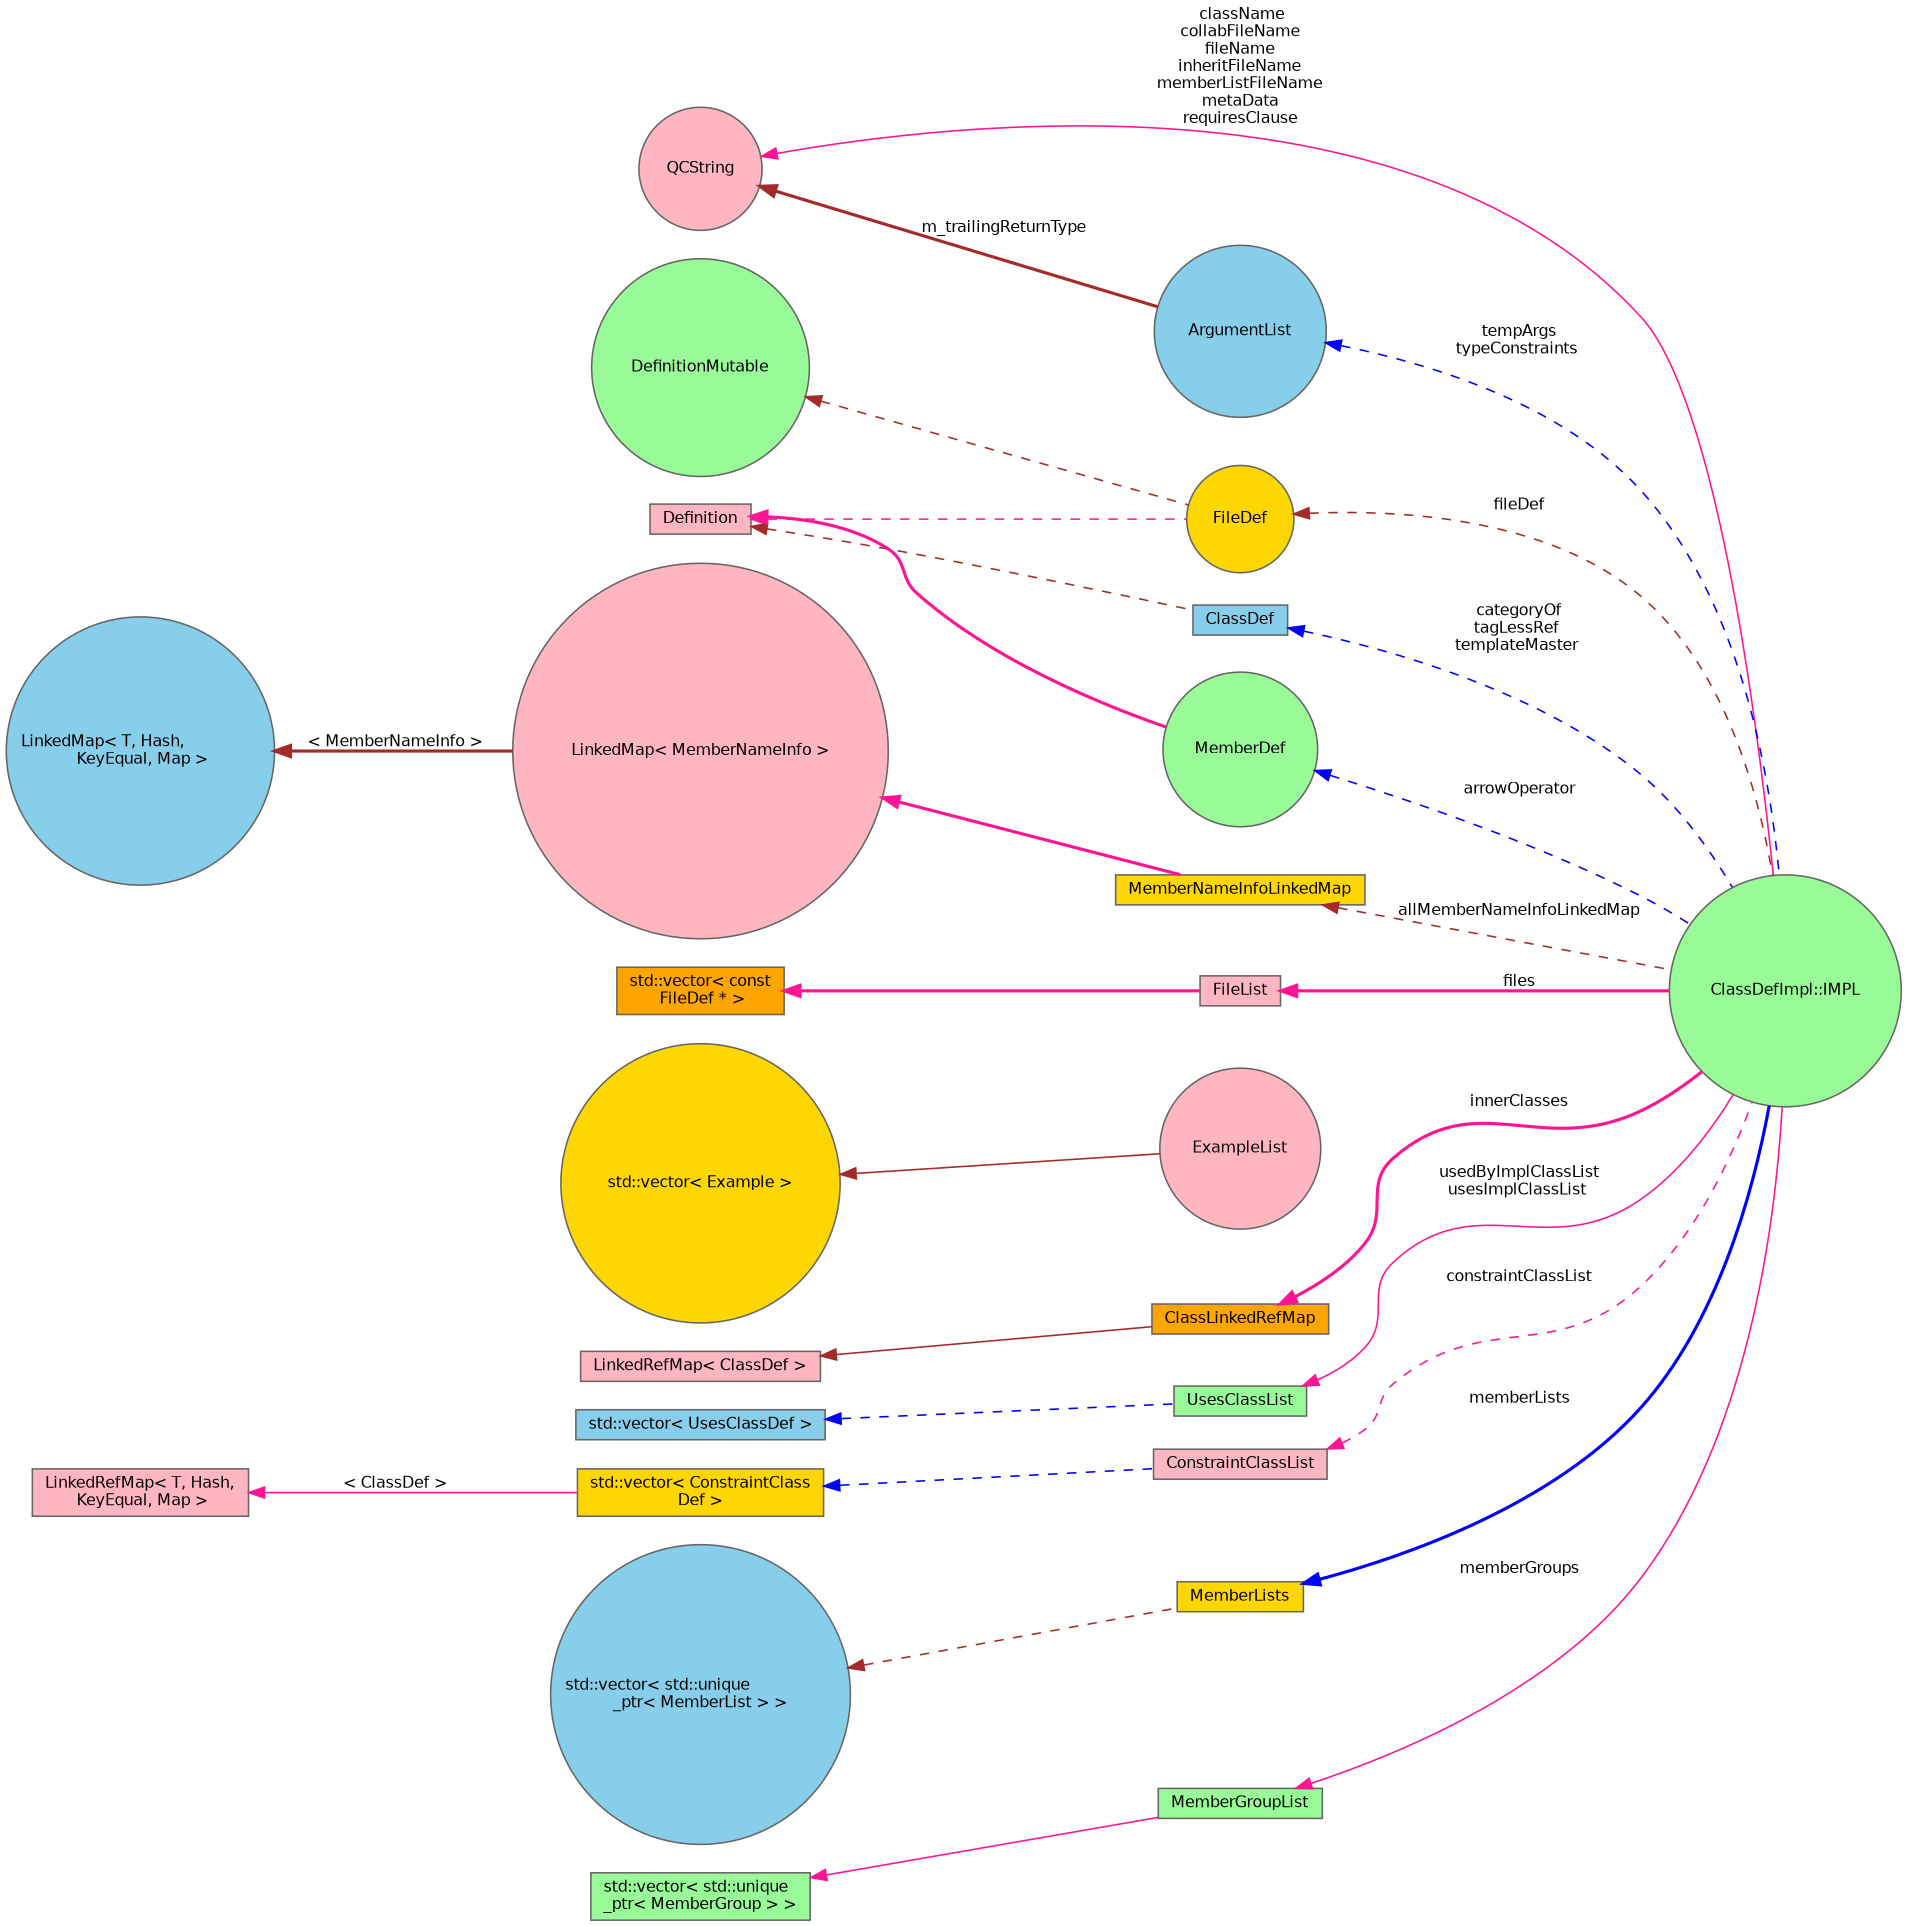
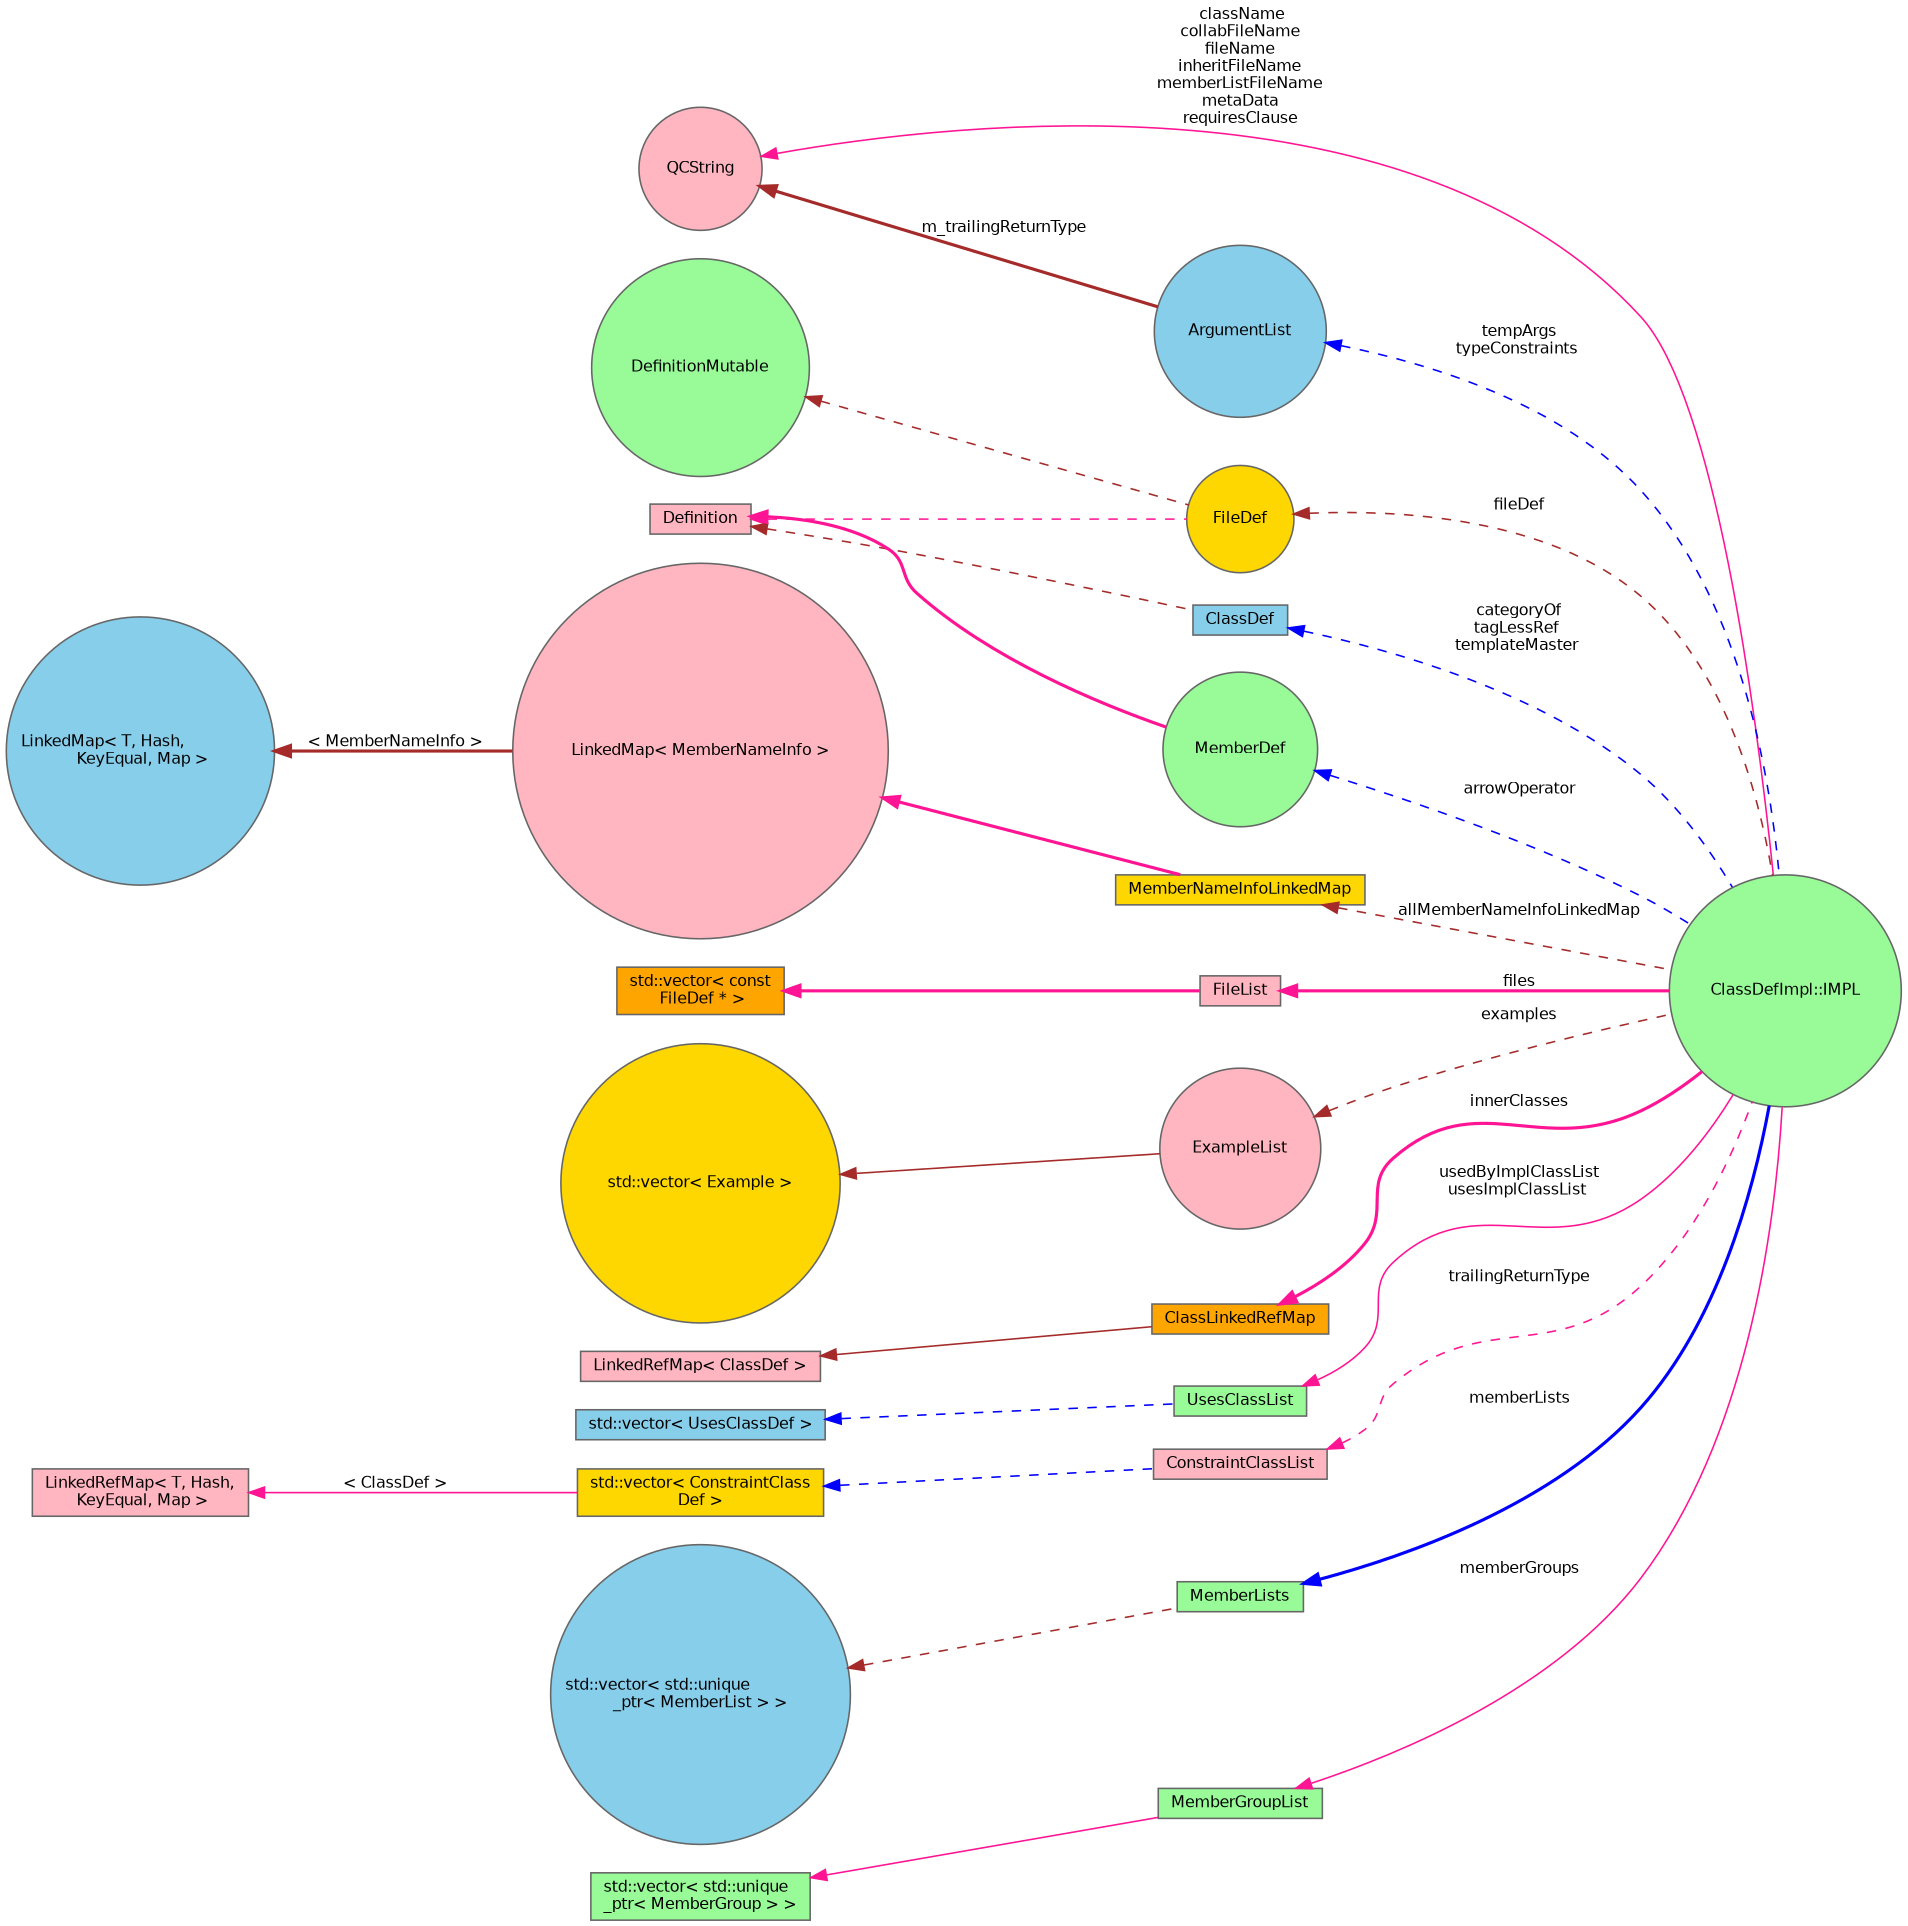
edge "ClassDefImpl::IMPL" -> "ExampleList": added, label "examples"
edge "ClassDefImpl::IMPL" -> "ConstraintClassList": label " constraintClassList" -> " trailingReturnType"
node "MemberLists": fillcolor gold -> palegreen
